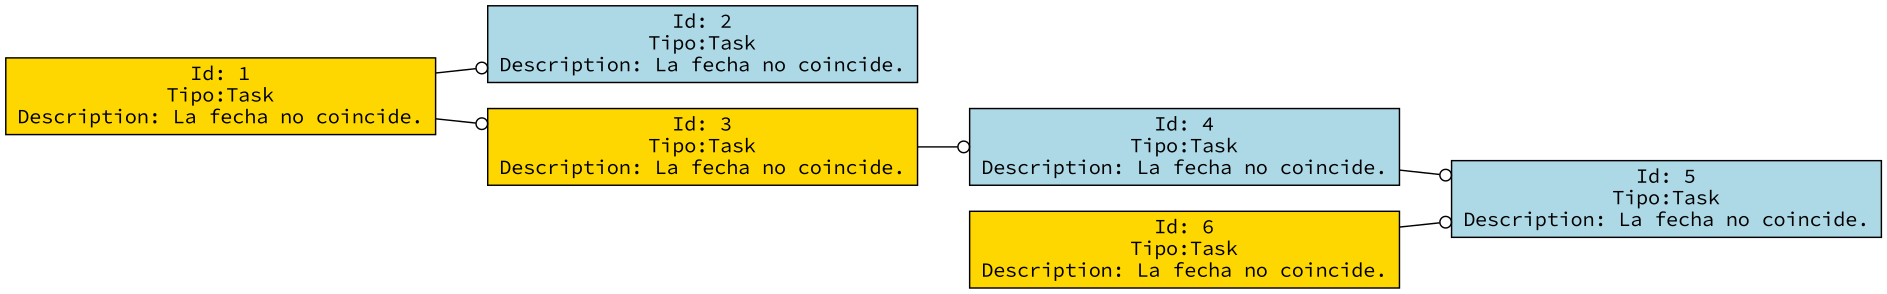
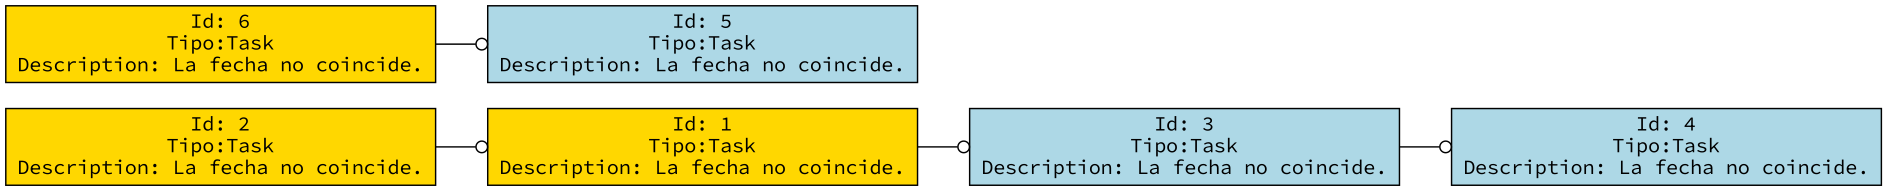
node "Id: 2 Tipo:Task Description: La fecha no coincide.": fillcolor lightblue -> gold
edge "Id: 1 Tipo:Task Description: La fecha no coincide." -> "Id: 2 Tipo:Task Description: La fecha no coincide.": reversed
node "Id: 3 Tipo:Task Description: La fecha no coincide.": fillcolor gold -> lightblue
edge "Id: 4 Tipo:Task Description: La fecha no coincide." -> "Id: 5 Tipo:Task Description: La fecha no coincide.": removed
